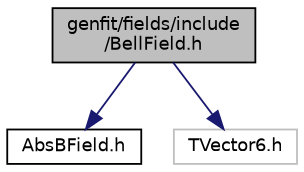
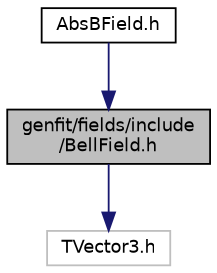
edge "genfit/fields/include /BellField.h" -> "AbsBField.h": reversed
node "TVector6.h": label "TVector6.h" -> "TVector3.h"
